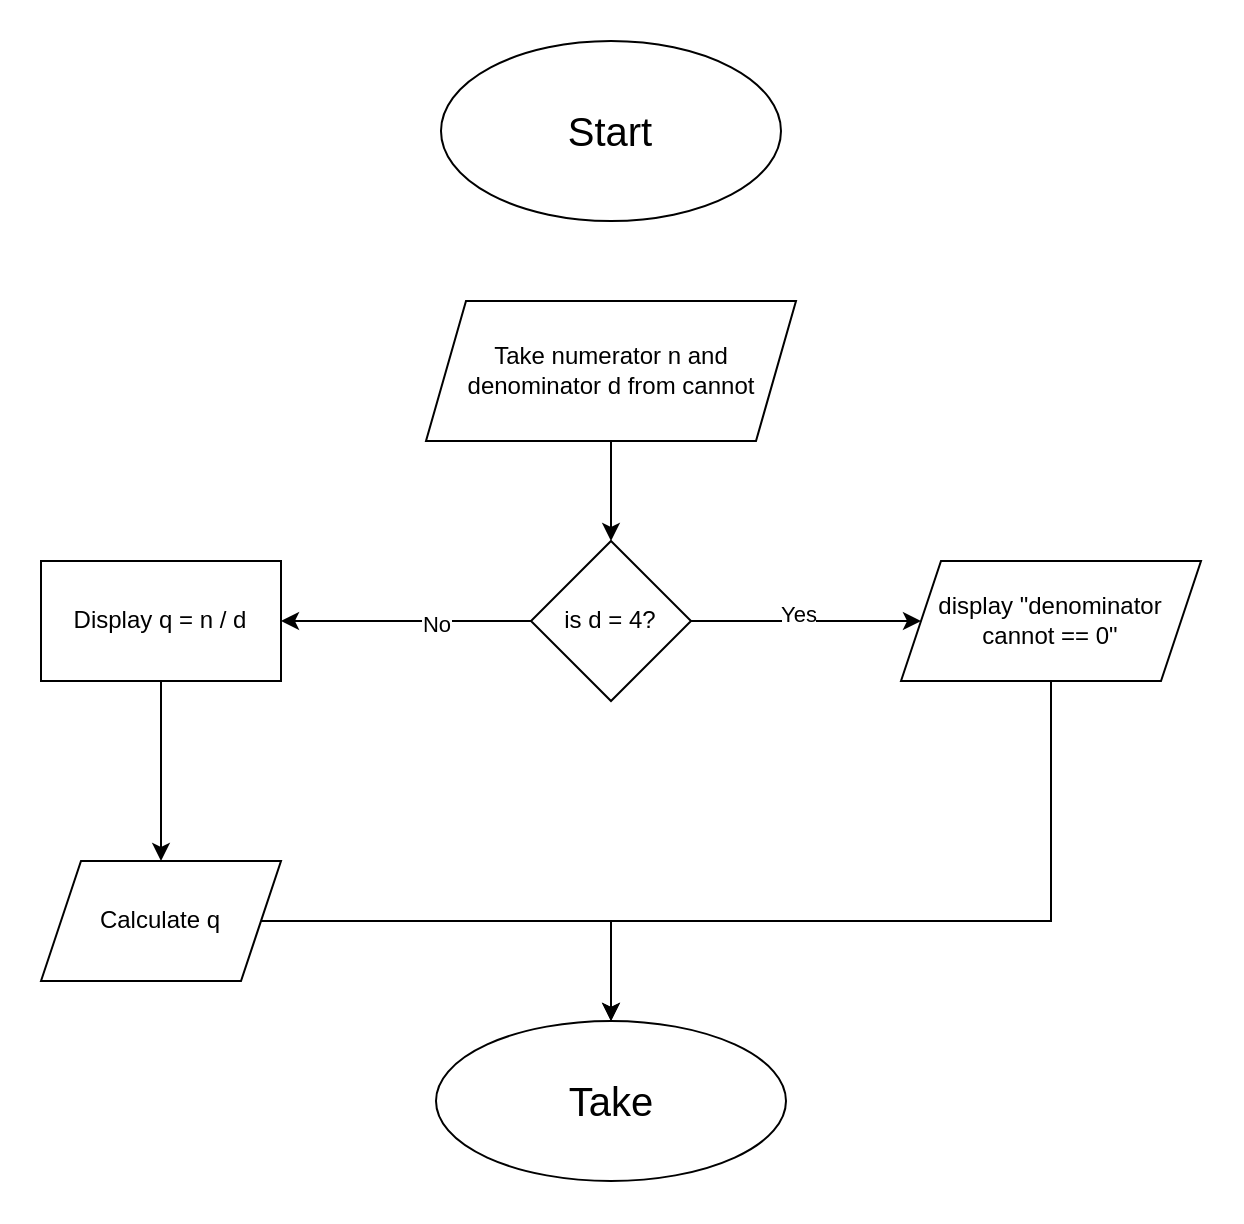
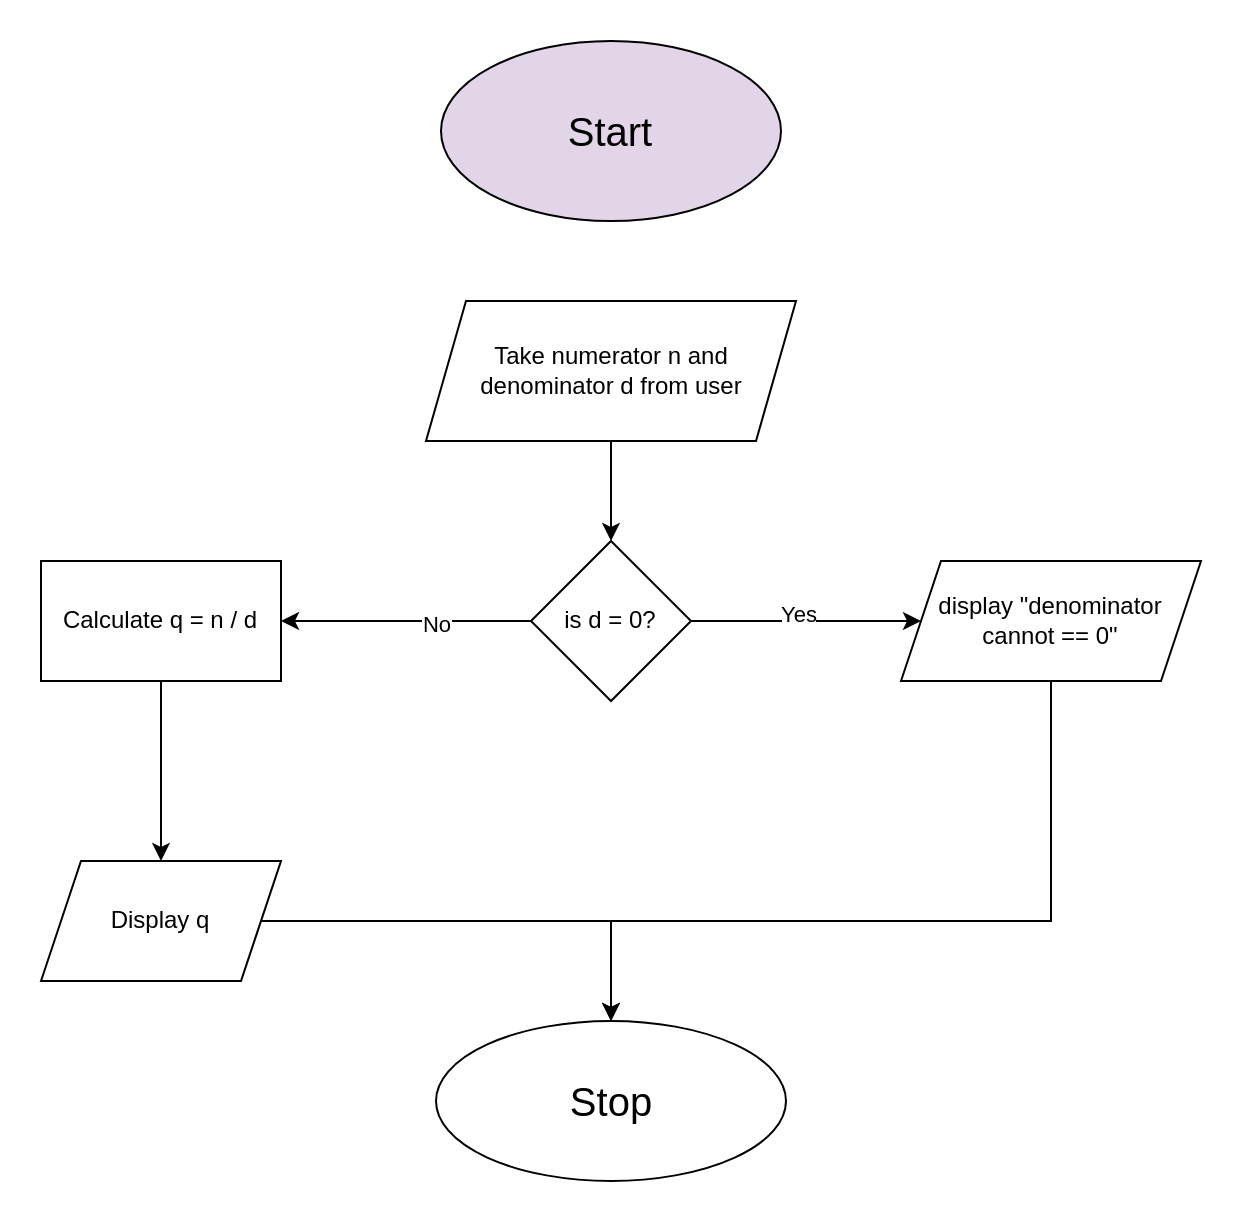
node "Start": fillcolor #ffffff -> #e1d5e7
node "Take numerator n and denominator d from cannot": label "Take numerator n and denominator d from cannot" -> "Take numerator n and denominator d from user"
node "Display q = n / d": label "Display q = n / d" -> "Calculate q = n / d"
node "is d = 4?": label "is d = 4?" -> "is d = 0?"
node "Calculate q": label "Calculate q" -> "Display q"
node "Take": label "Take" -> "Stop"
